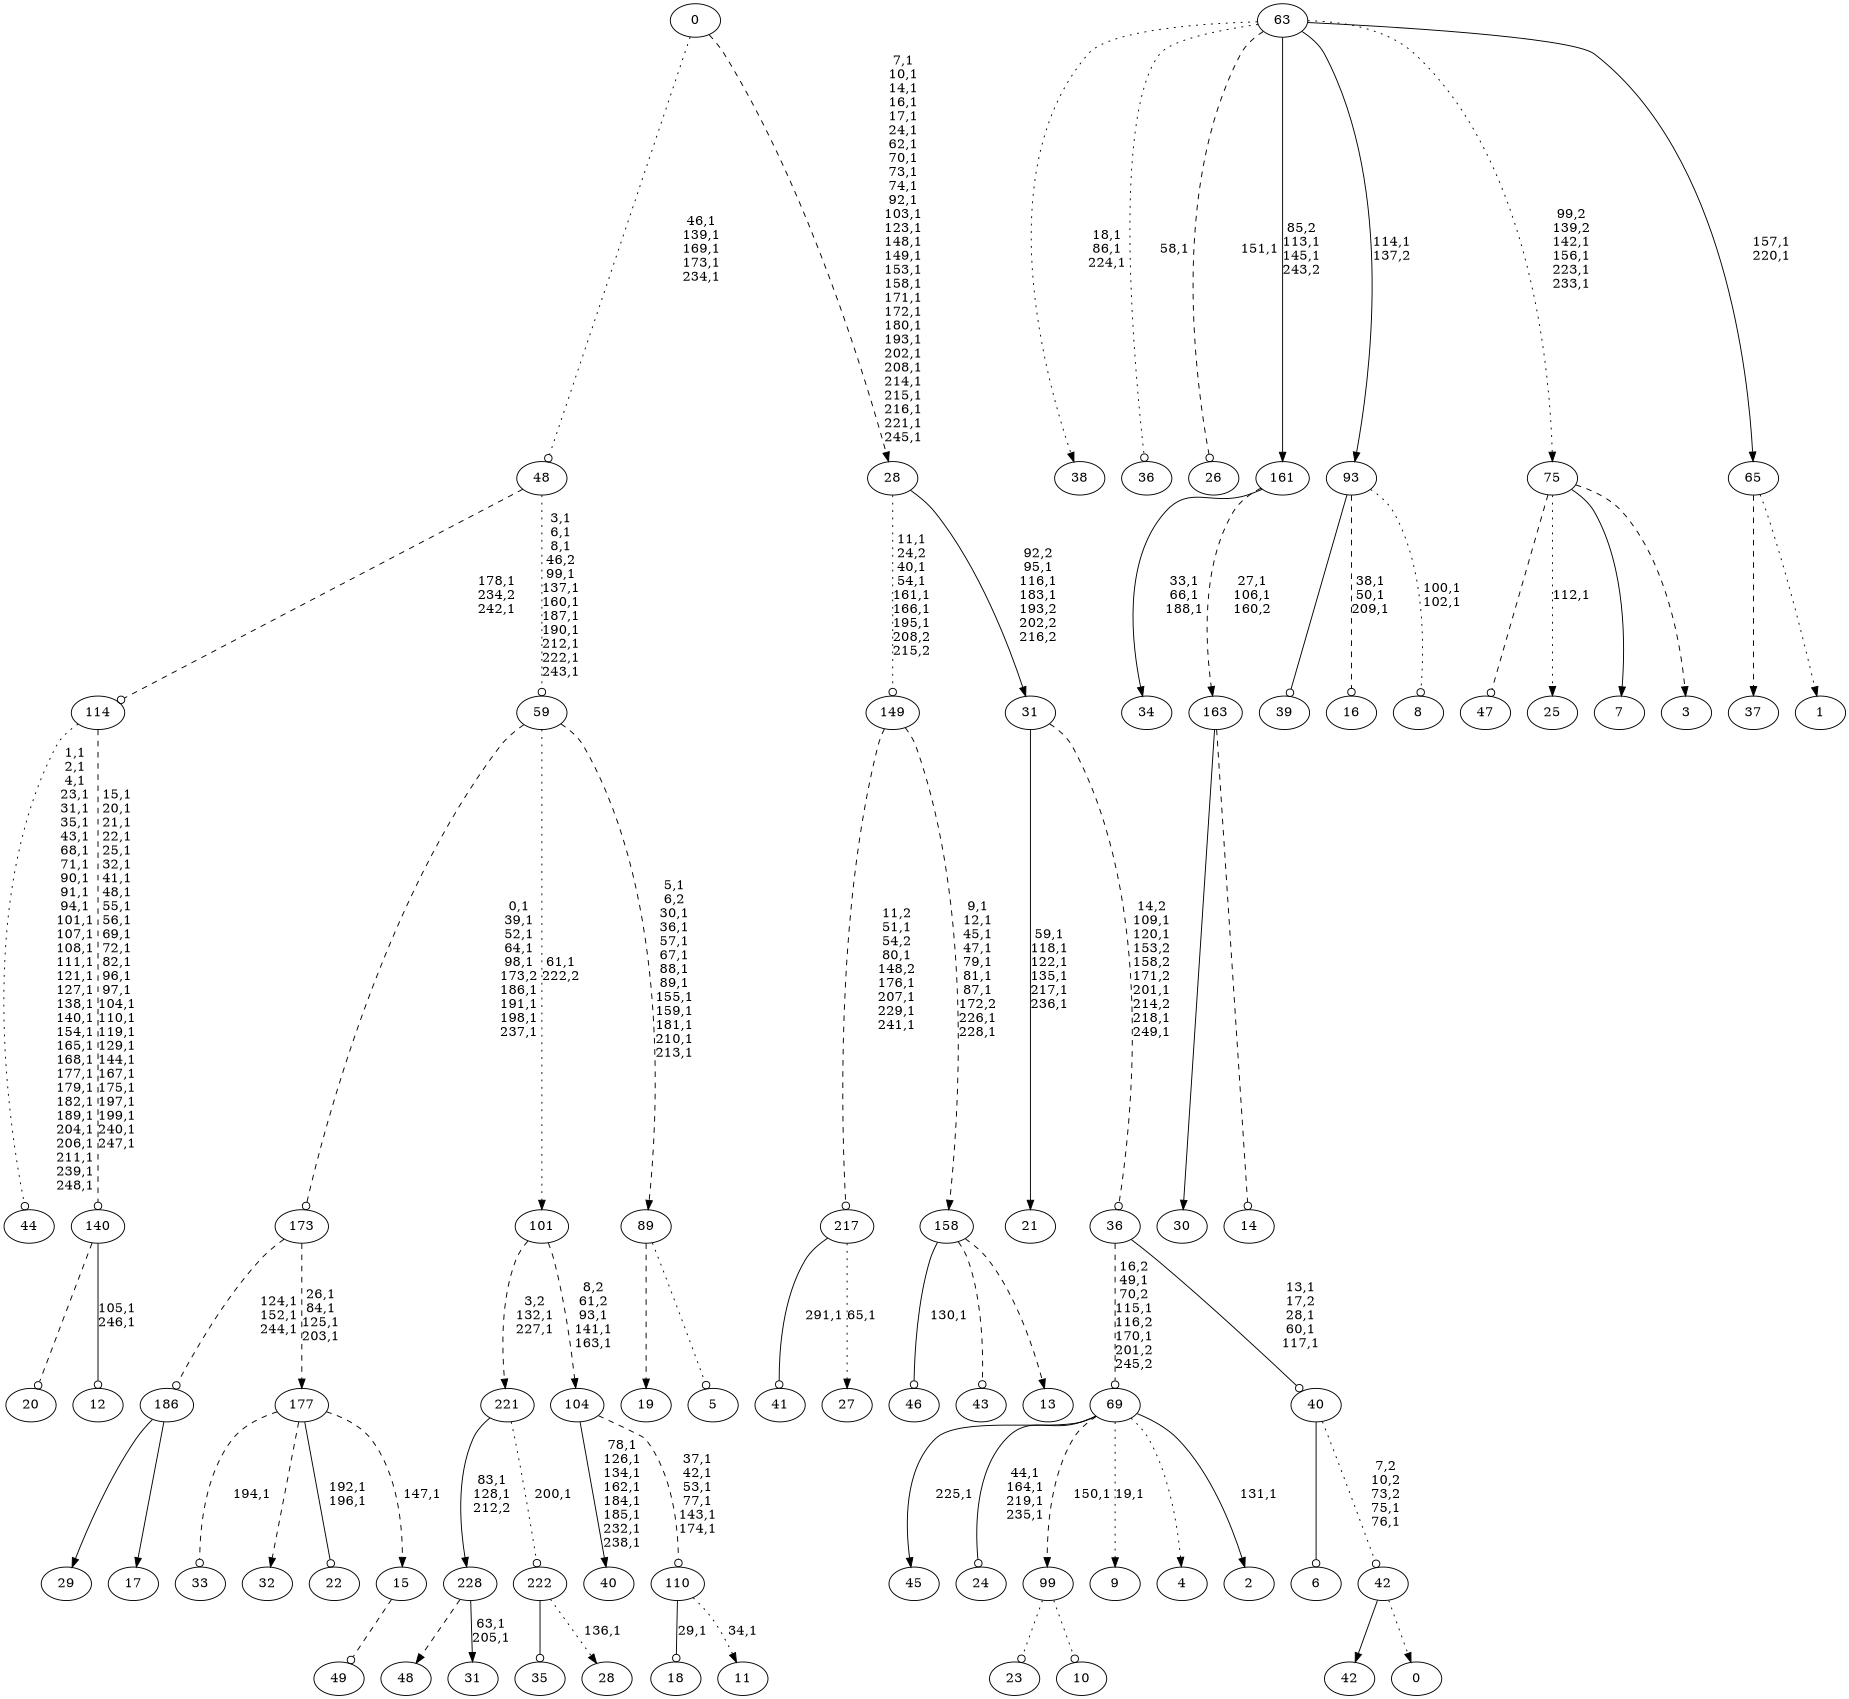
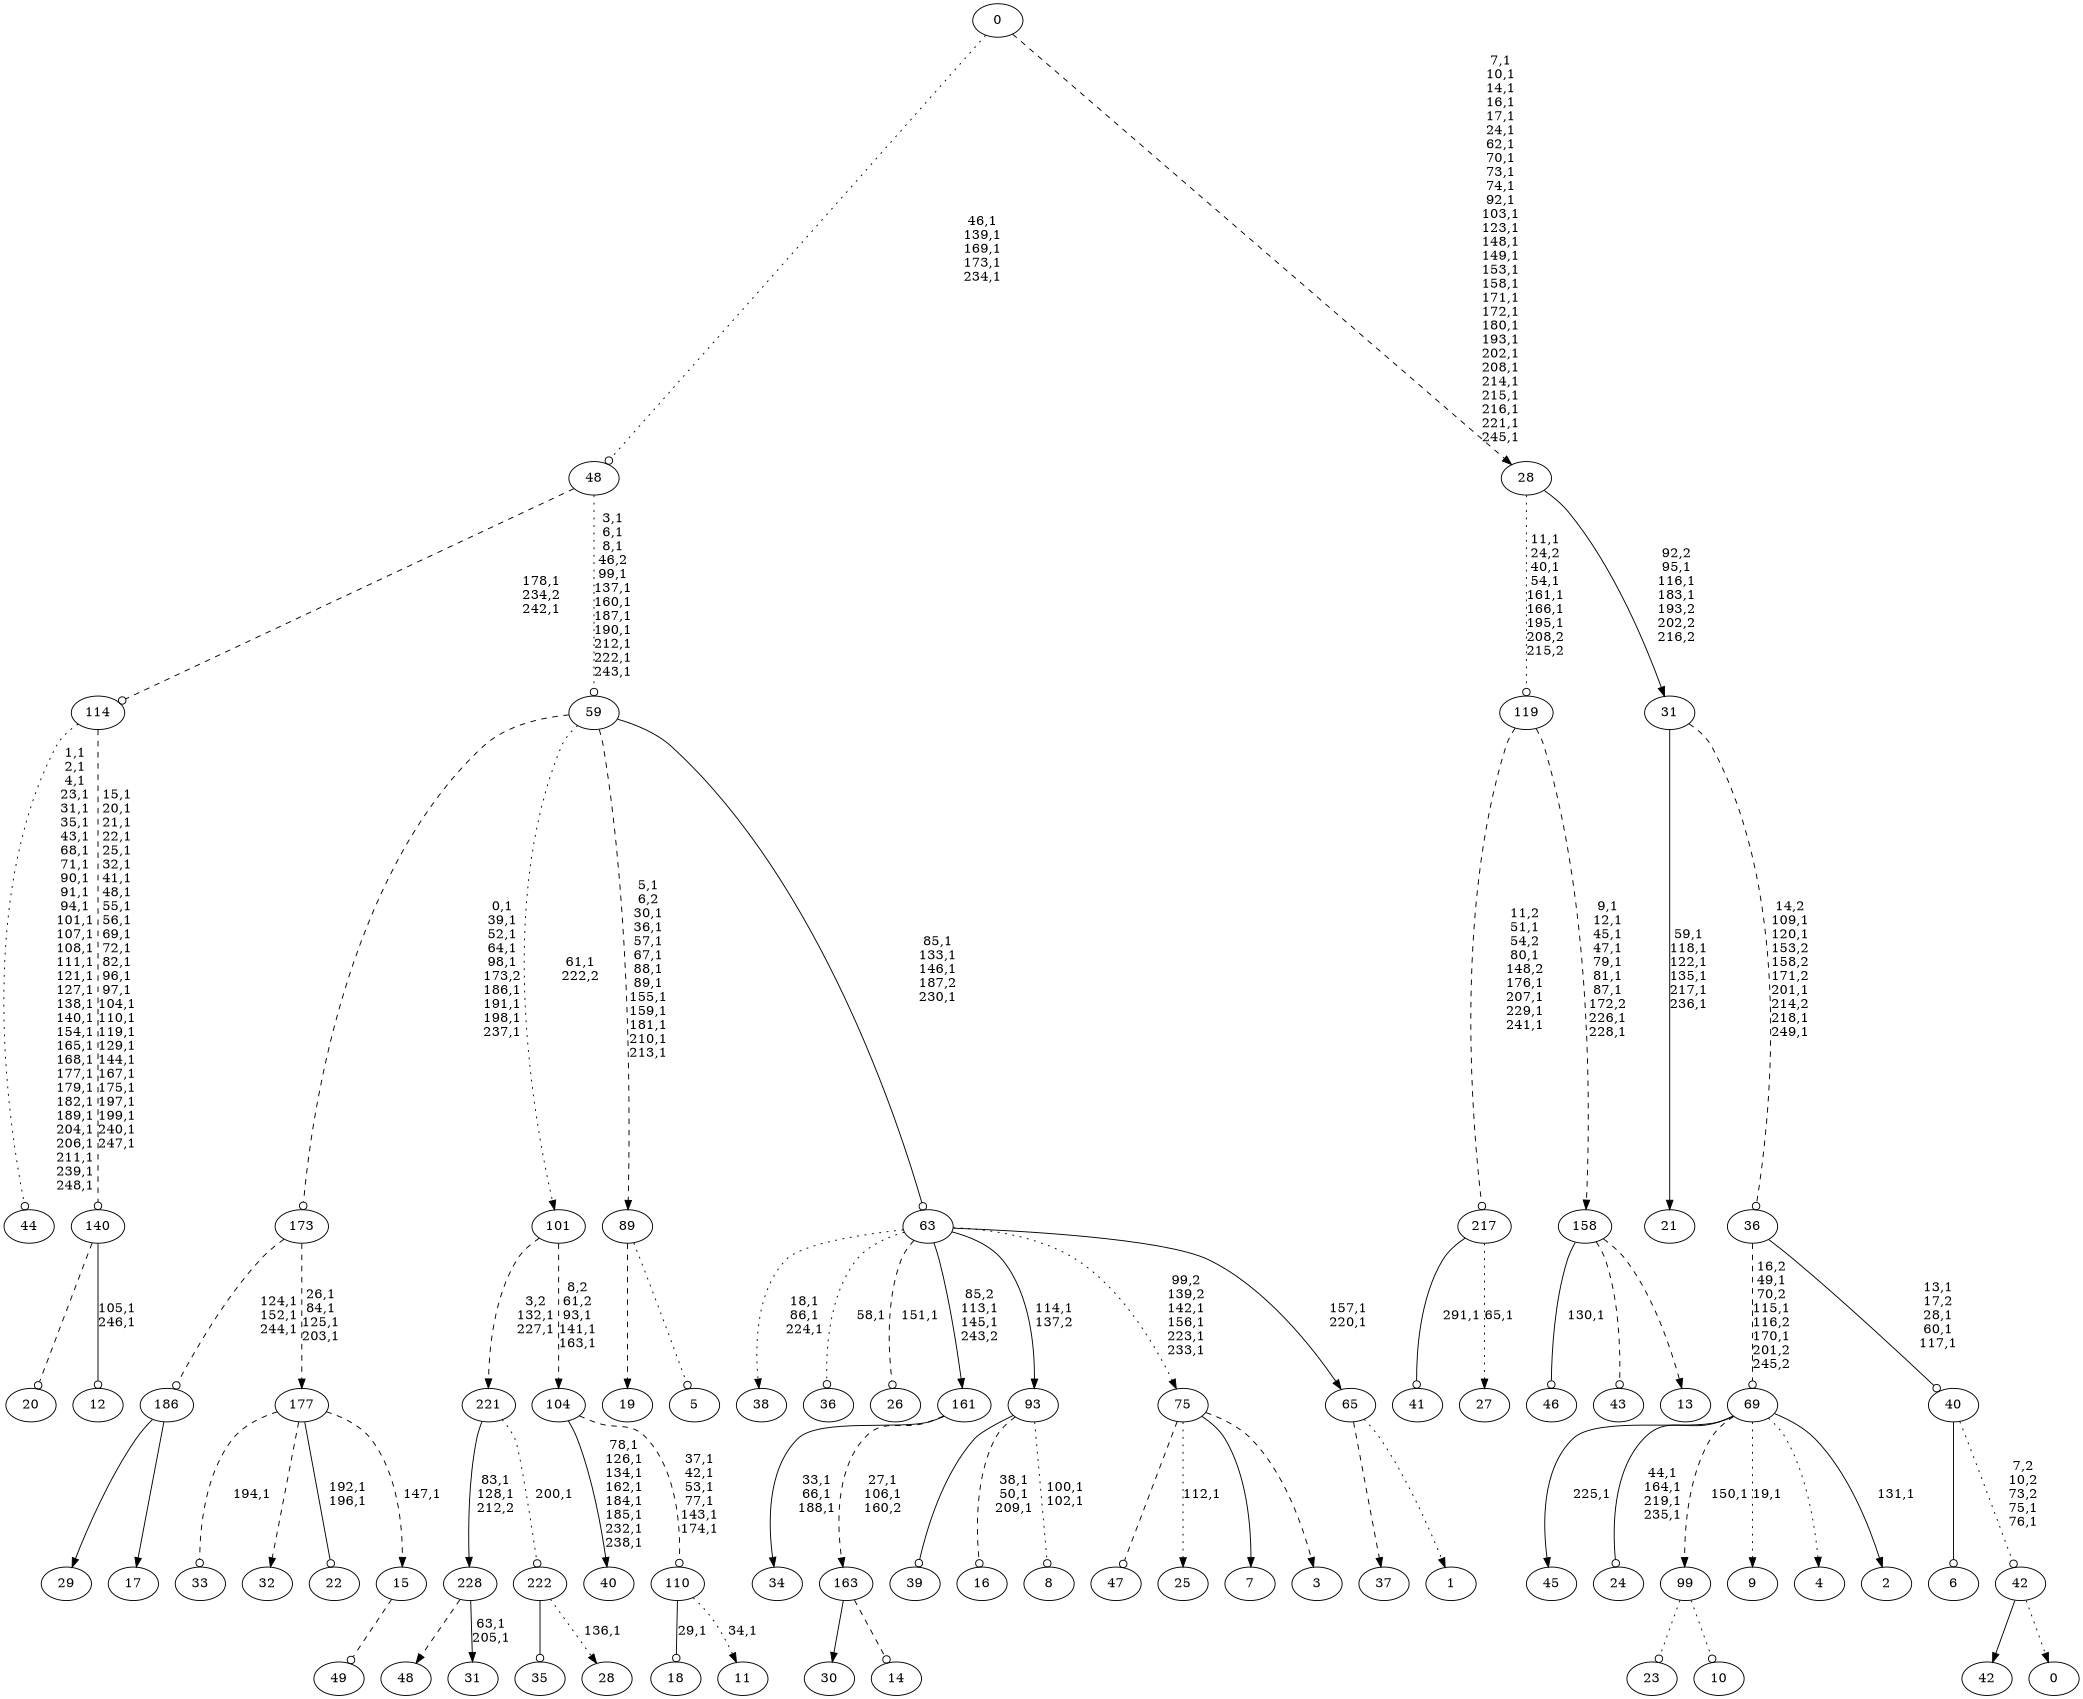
node "149": label "149" -> "119"
edge "59" -> "63": added, label "85,1 133,1 146,1 187,2 230,1"
